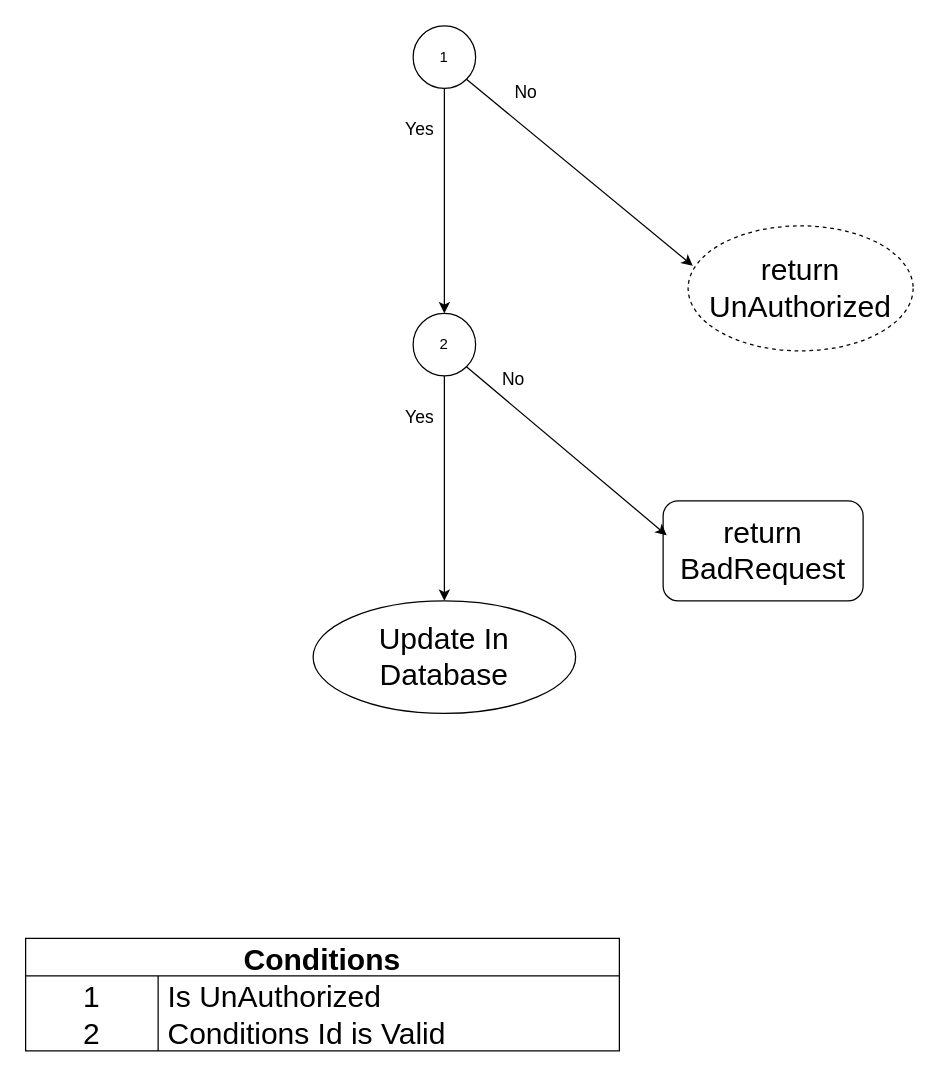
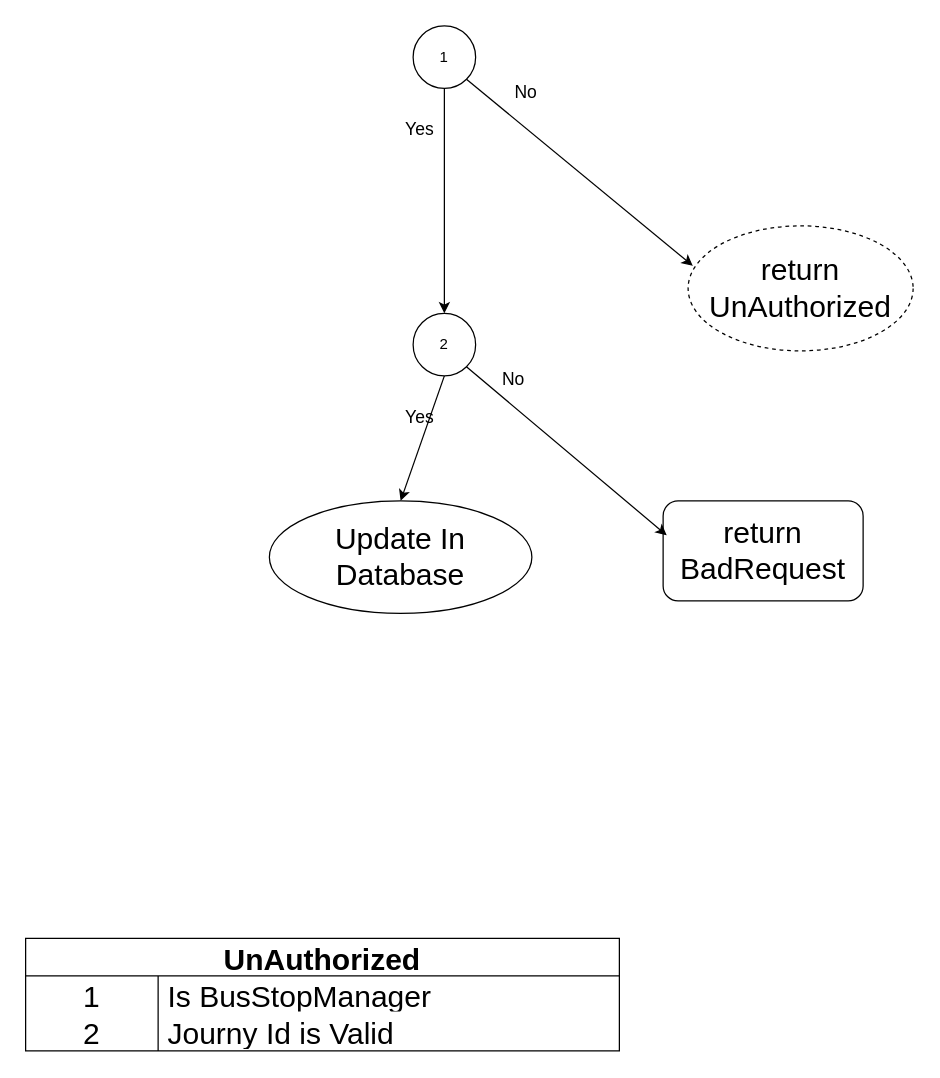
node "Update In Database": moved (444, 657) -> (401, 557)
node "Conditions": label "Conditions" -> "UnAuthorized"
node "Is UnAuthorized": label "Is UnAuthorized" -> "Is BusStopManager"
node "Conditions Id is Valid": label "Conditions Id is Valid" -> "Journy Id is Valid"
